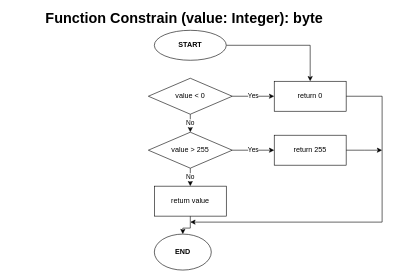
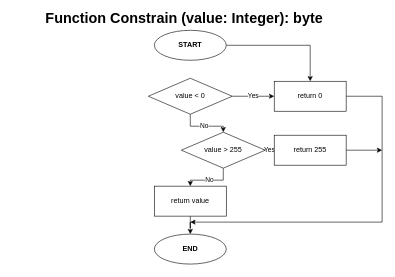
node "value > 255": moved (191, 150) -> (224, 150)
node "END": size 57x36 -> 72x30
